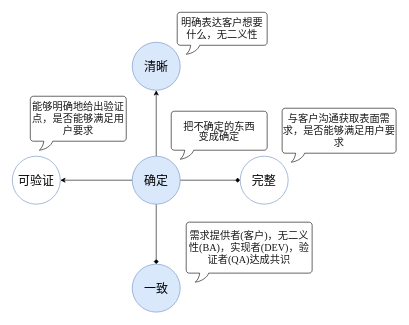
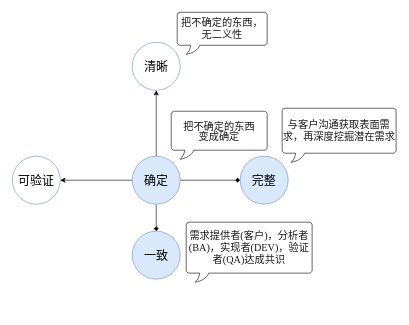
node "明确表达客户想要什么，无二义性": label "明确表达客户想要什么，无二义性" -> "把不确定的东西，无二义性"
node "清晰": fillcolor #dae8fc -> #ffffff
node "能够明确地给出验证点，是否能够满足用户要求": removed
node "与客户沟通获取表面需求，是否能够满足用户要求": label "与客户沟通获取表面需求，是否能够满足用户要求" -> "与客户沟通获取表面需求，再深度挖掘潜在需求"
node "完整": fillcolor #ffffff -> #dae8fc
node "需求提供者(客户)，无二义性(BA)，实现者(DEV)，验证者(QA)达成共识": label "需求提供者(客户)，无二义性(BA)，实现者(DEV)，验证者(QA)达成共识" -> "需求提供者(客户)，分析者(BA)，实现者(DEV)，验证者(QA)达成共识"
node "一致": moved (156, 288) -> (156, 255)
